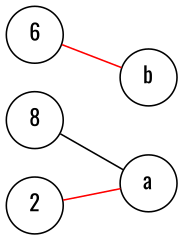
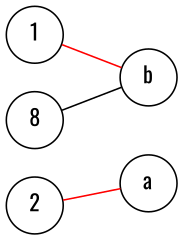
node "6": label "6" -> "1"
edge "8" -- "a": now "8" -- "b"
